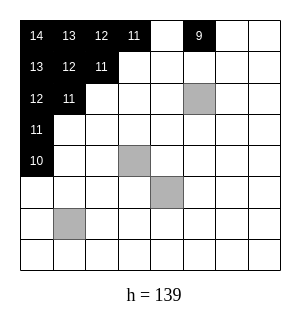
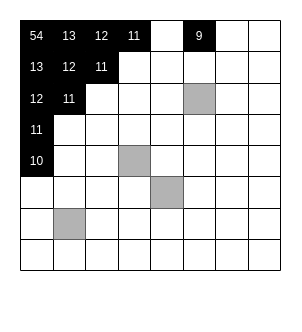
node "14": label "14" -> "54"
node "h = 139": removed
